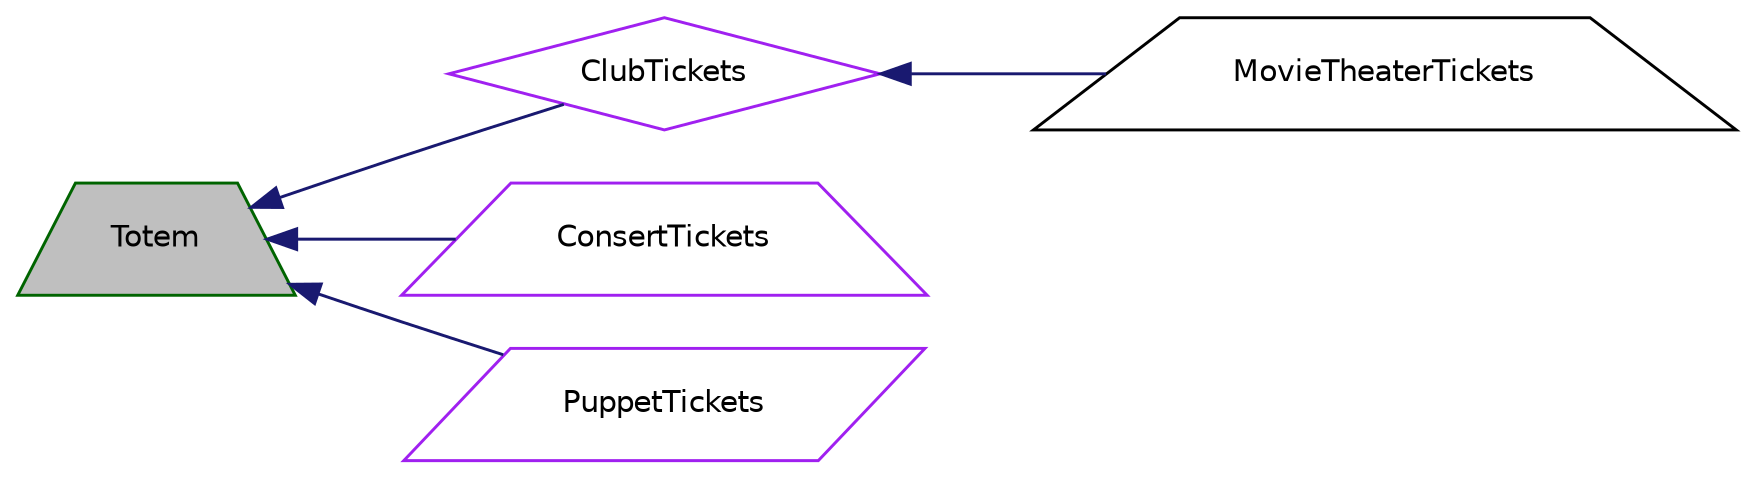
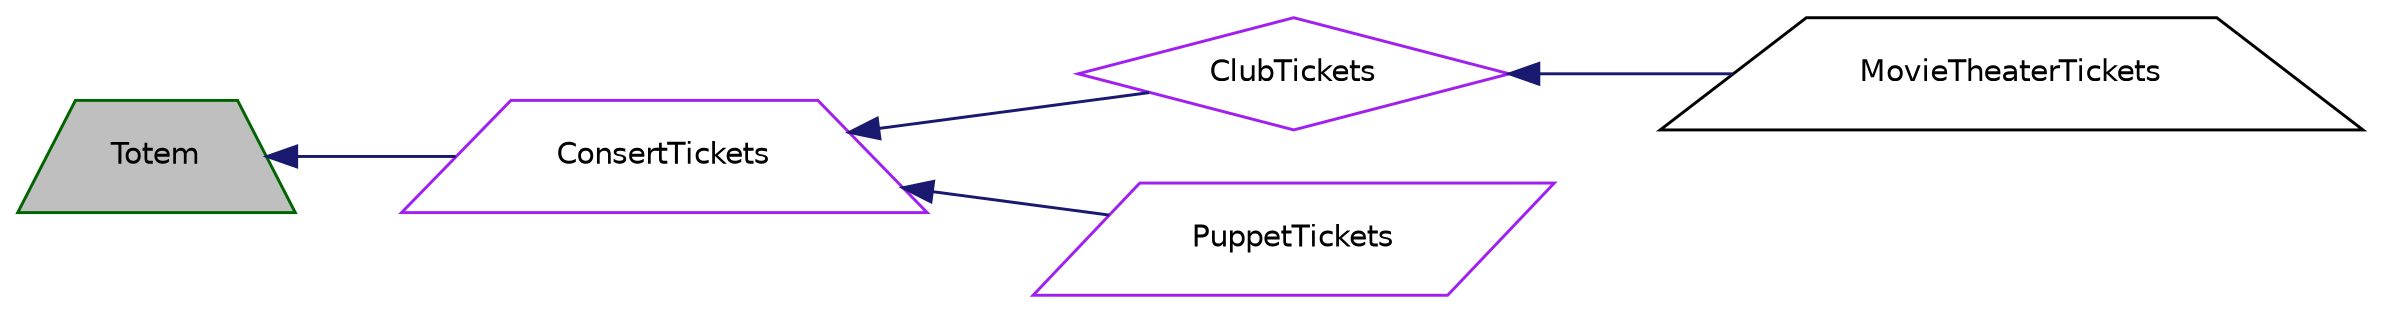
edge "ClubTickets" -> "Totem": now "ClubTickets" -> "ConsertTickets"
edge "PuppetTickets" -> "Totem": now "PuppetTickets" -> "ConsertTickets"
